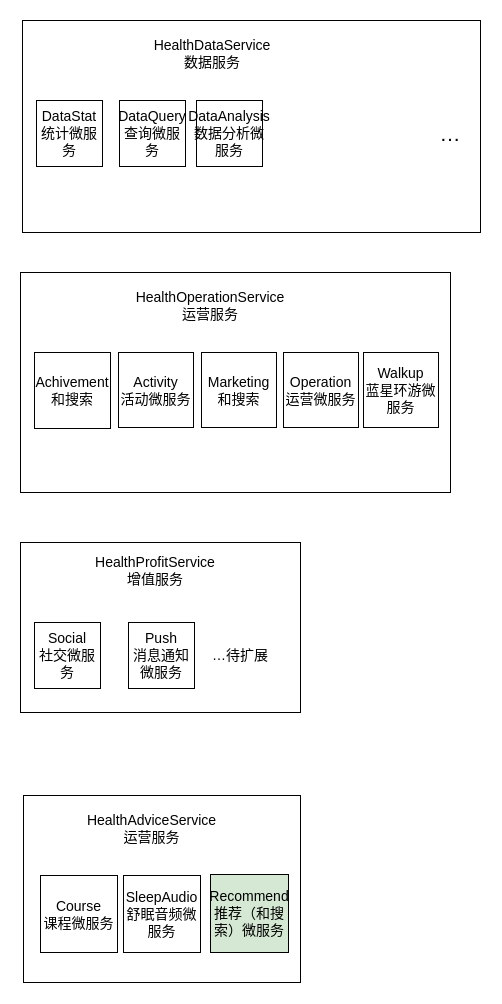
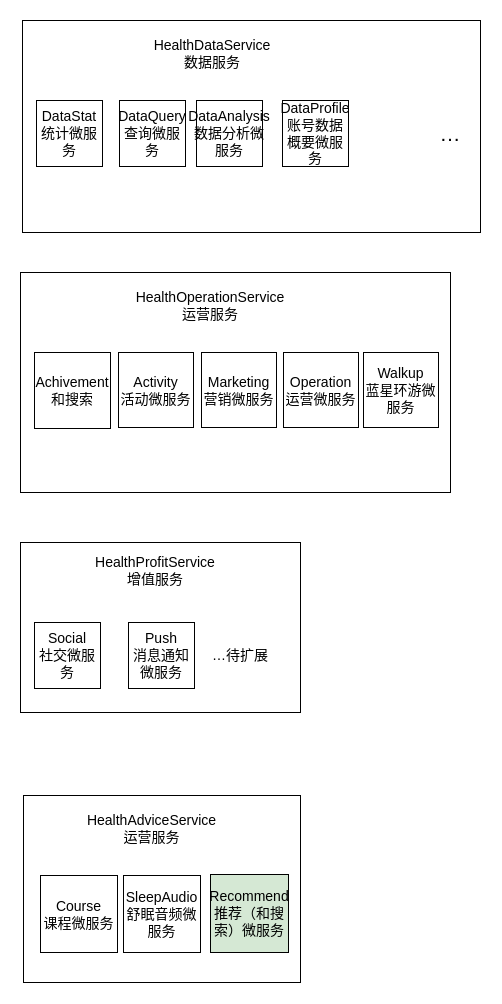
node "DataProfile账号数据概要微服务": added
node "Marketing和搜索": label "Marketing和搜索" -> "Marketing营销微服务"
